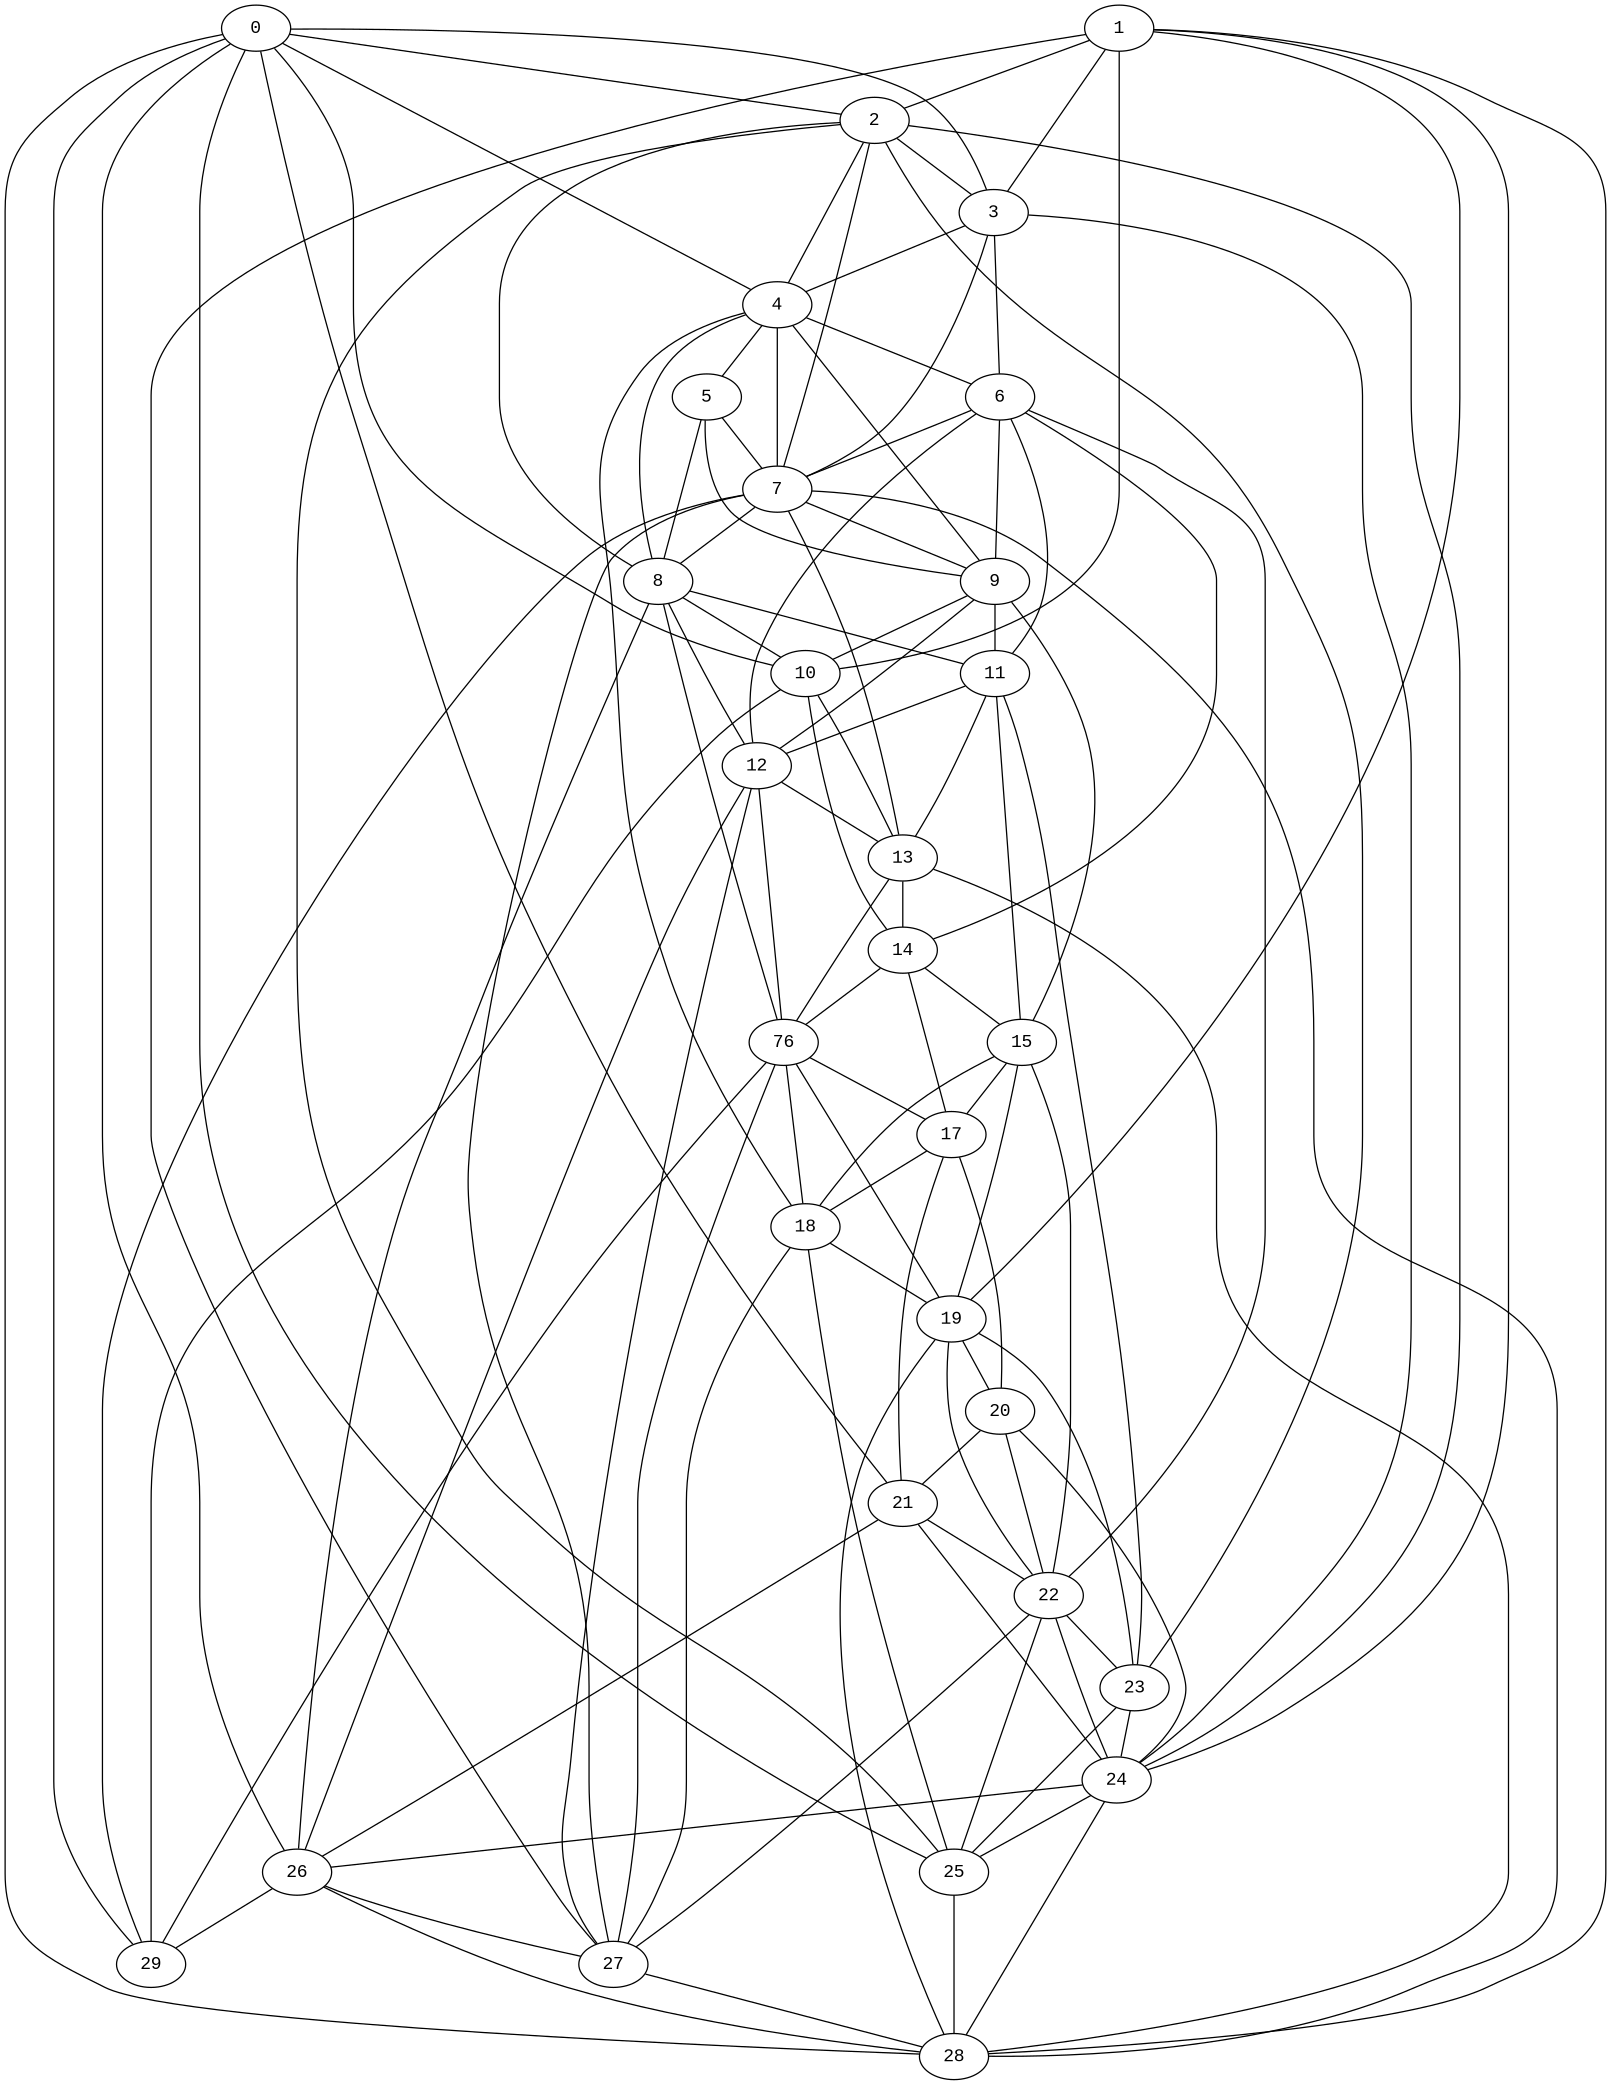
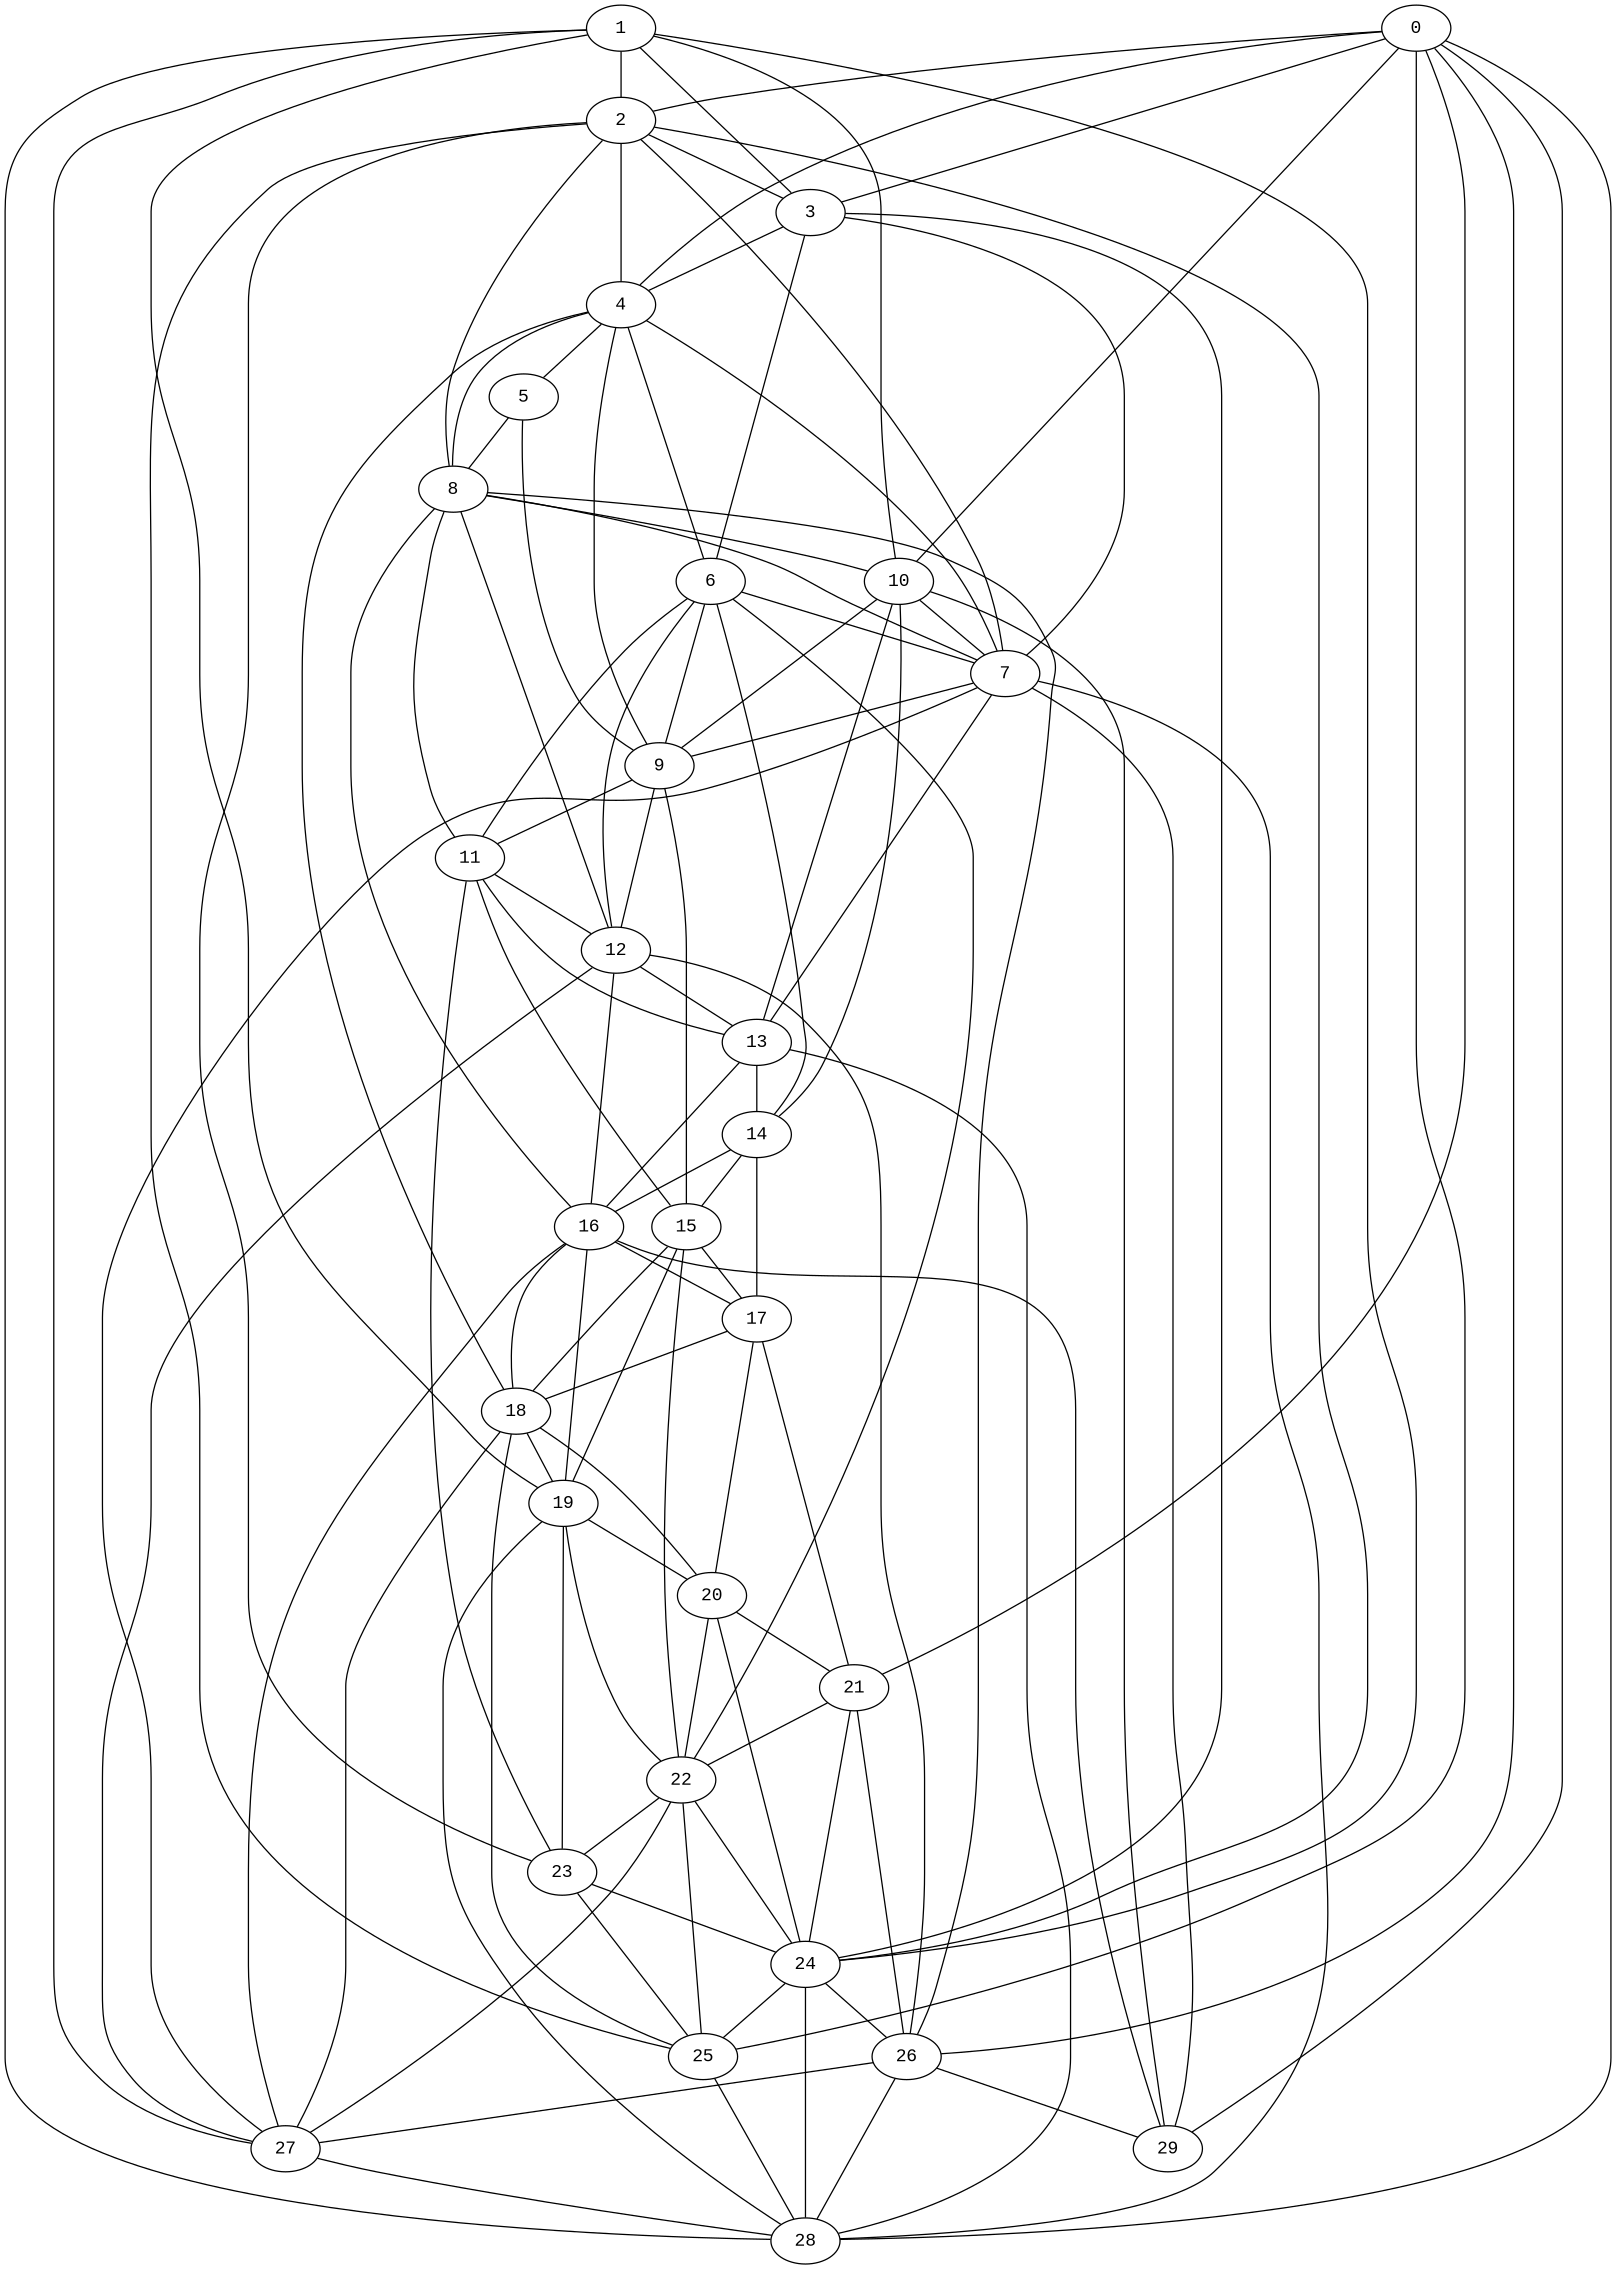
edge "5" -- "7": now "10" -- "7"
node "76": label "76" -> "16"
edge "18" -- "20": added
